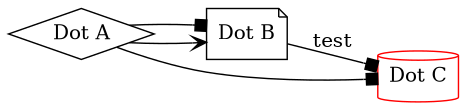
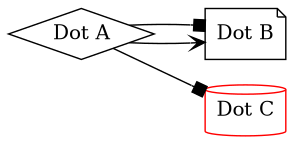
edge "Dot B" -> "Dot C": removed, label "test"
